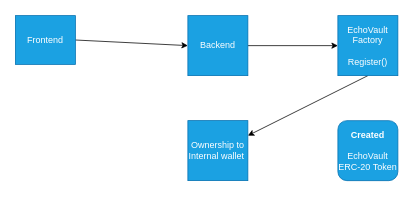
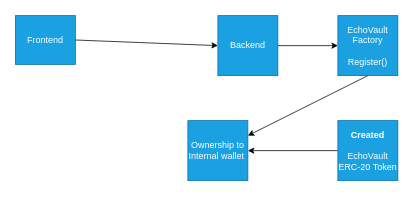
node "Backend": moved (218, 45) -> (248, 45)
edge "Created EchoVault ERC-20 Token" -> "Ownership to Internal wallet": added
node "Created EchoVault ERC-20 Token": shape rounded rectangle -> rectangle
